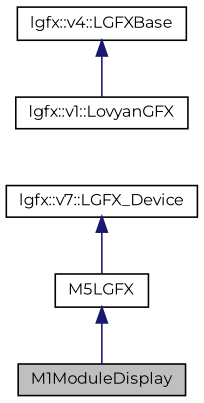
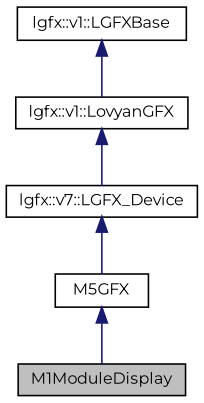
node "lgfx::v4::LGFXBase": label "lgfx::v4::LGFXBase" -> "lgfx::v1::LGFXBase"
edge "lgfx::v7::LGFX_Device" -> "lgfx::v1::LovyanGFX": added
node "M5LGFX": label "M5LGFX" -> "M5GFX"
